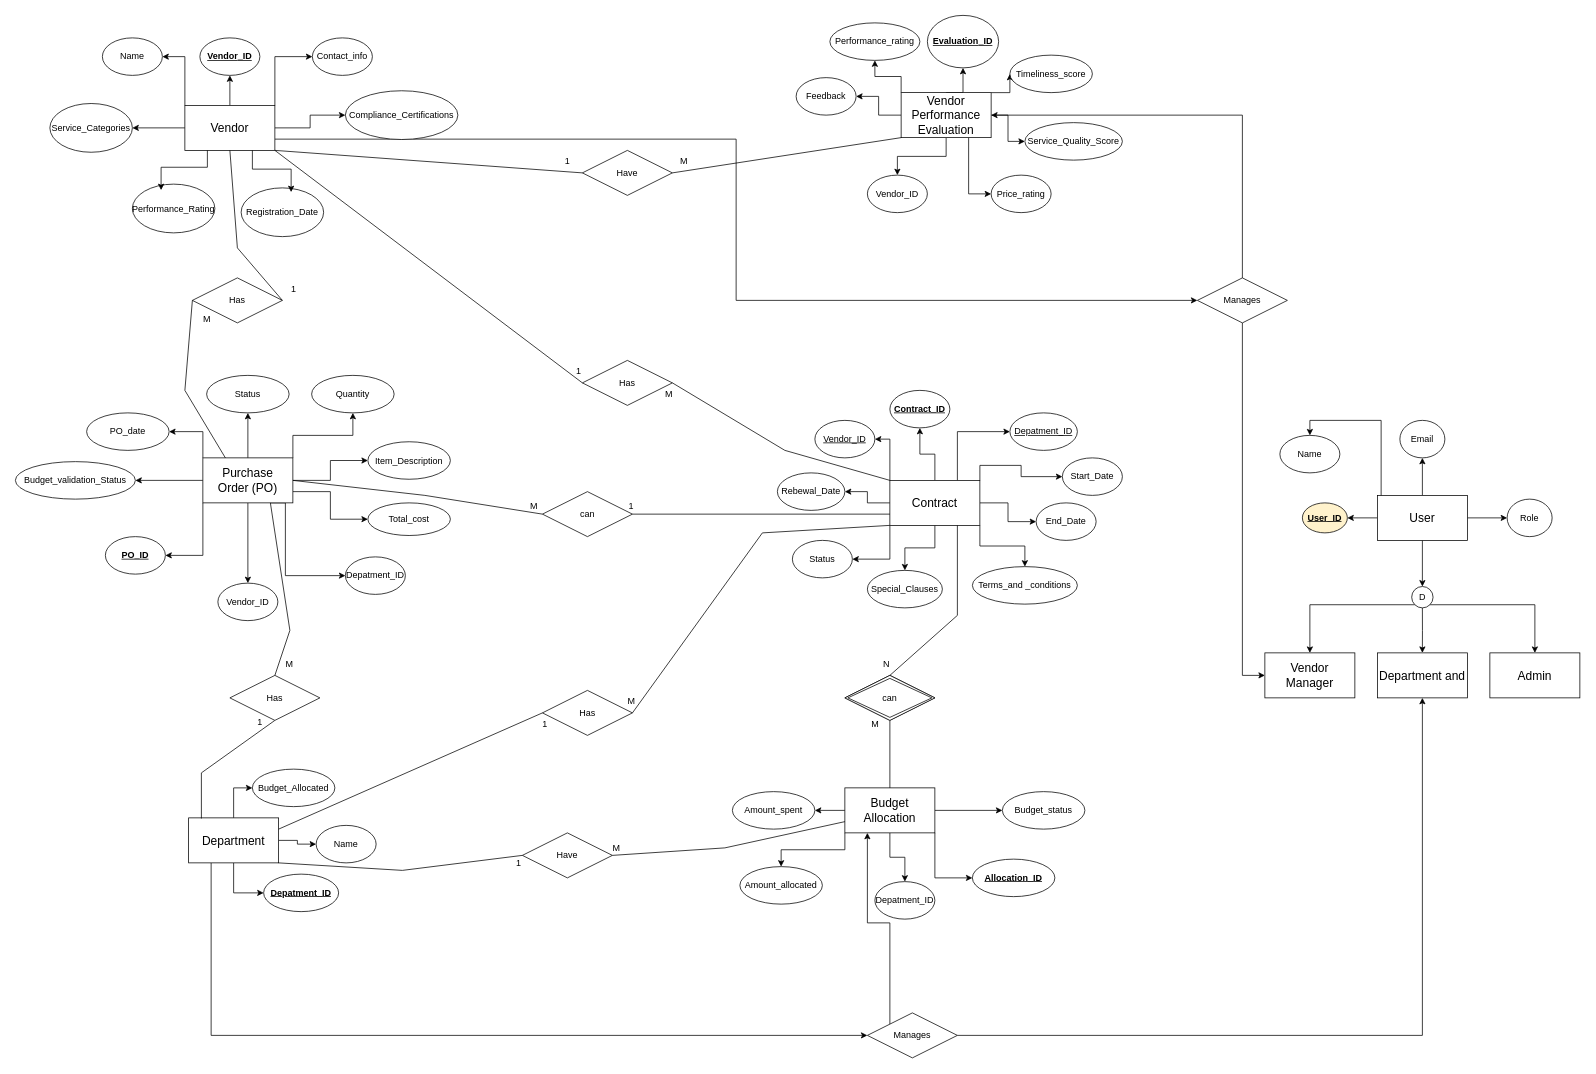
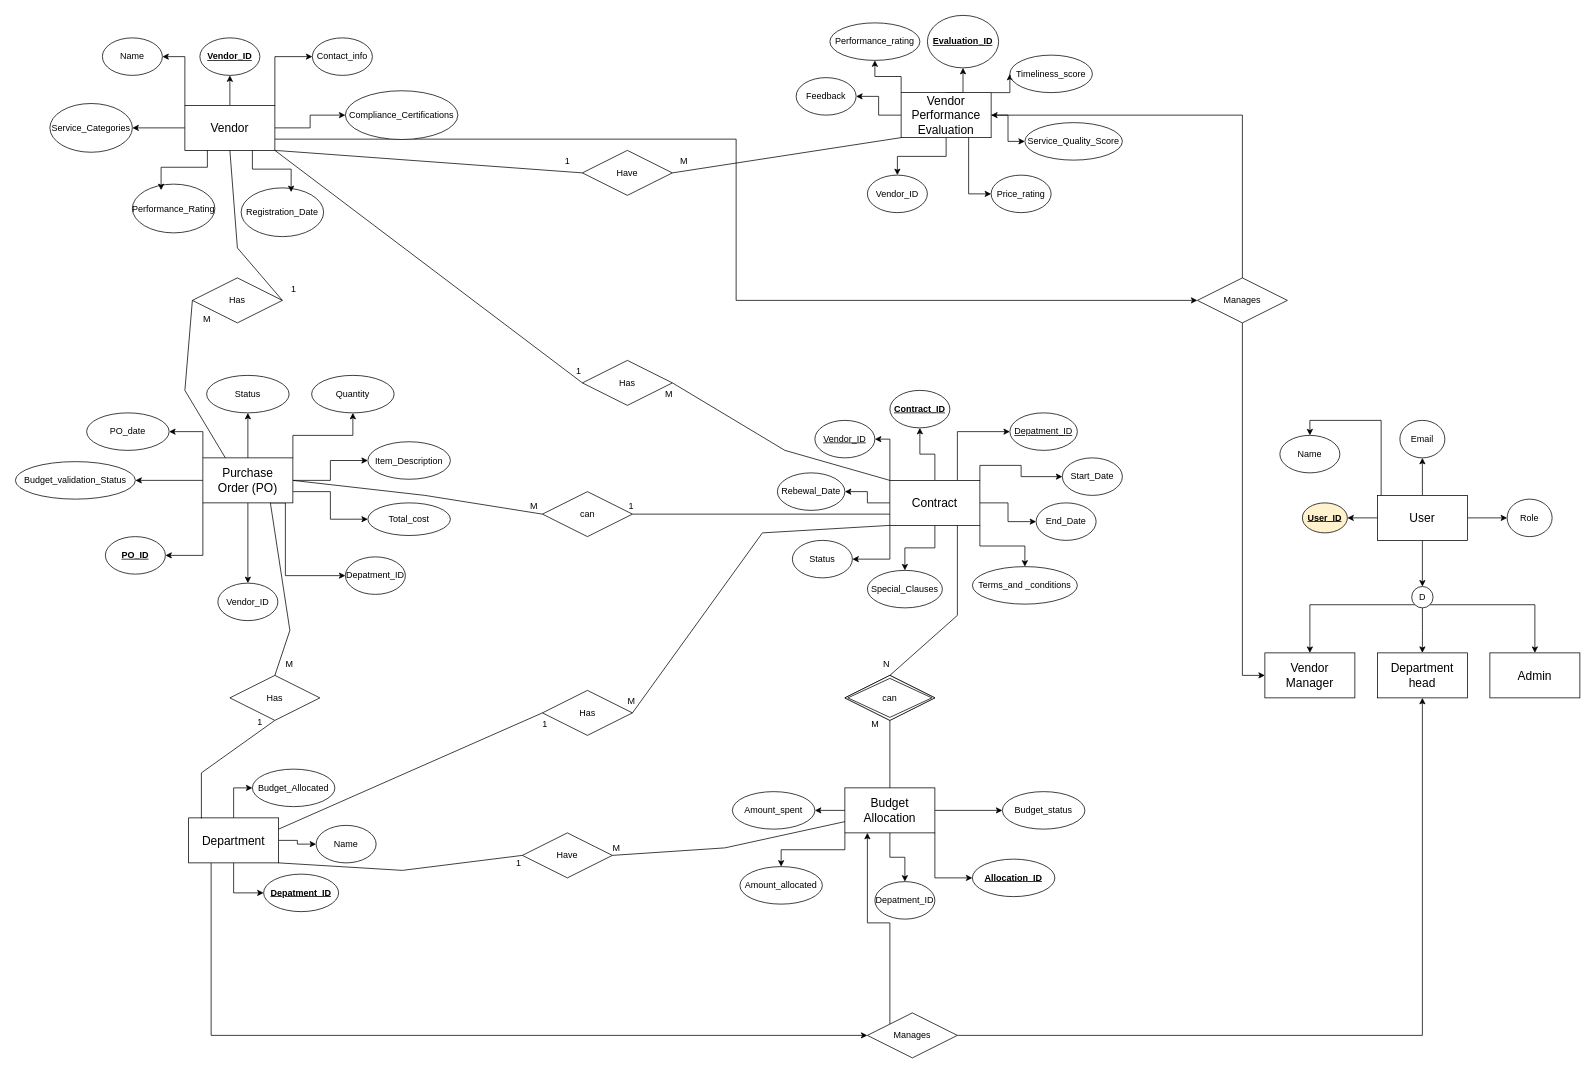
node "Department and": label "Department and" -> "Department head"
